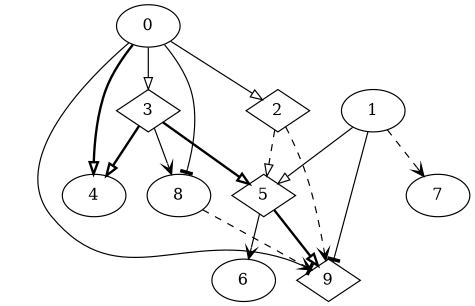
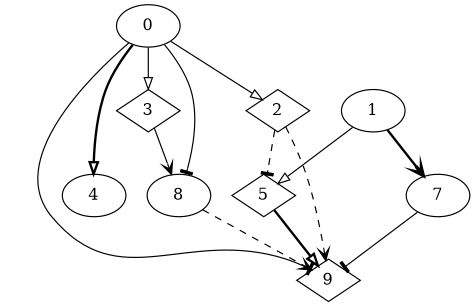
edge "3" -> "4": removed
edge "1" -> "7": style dashed -> bold
edge "3" -> "5": removed
edge "2" -> "5": arrowhead onormal -> tee
edge "1" -> "9": now "7" -> "9"
node "6": removed
